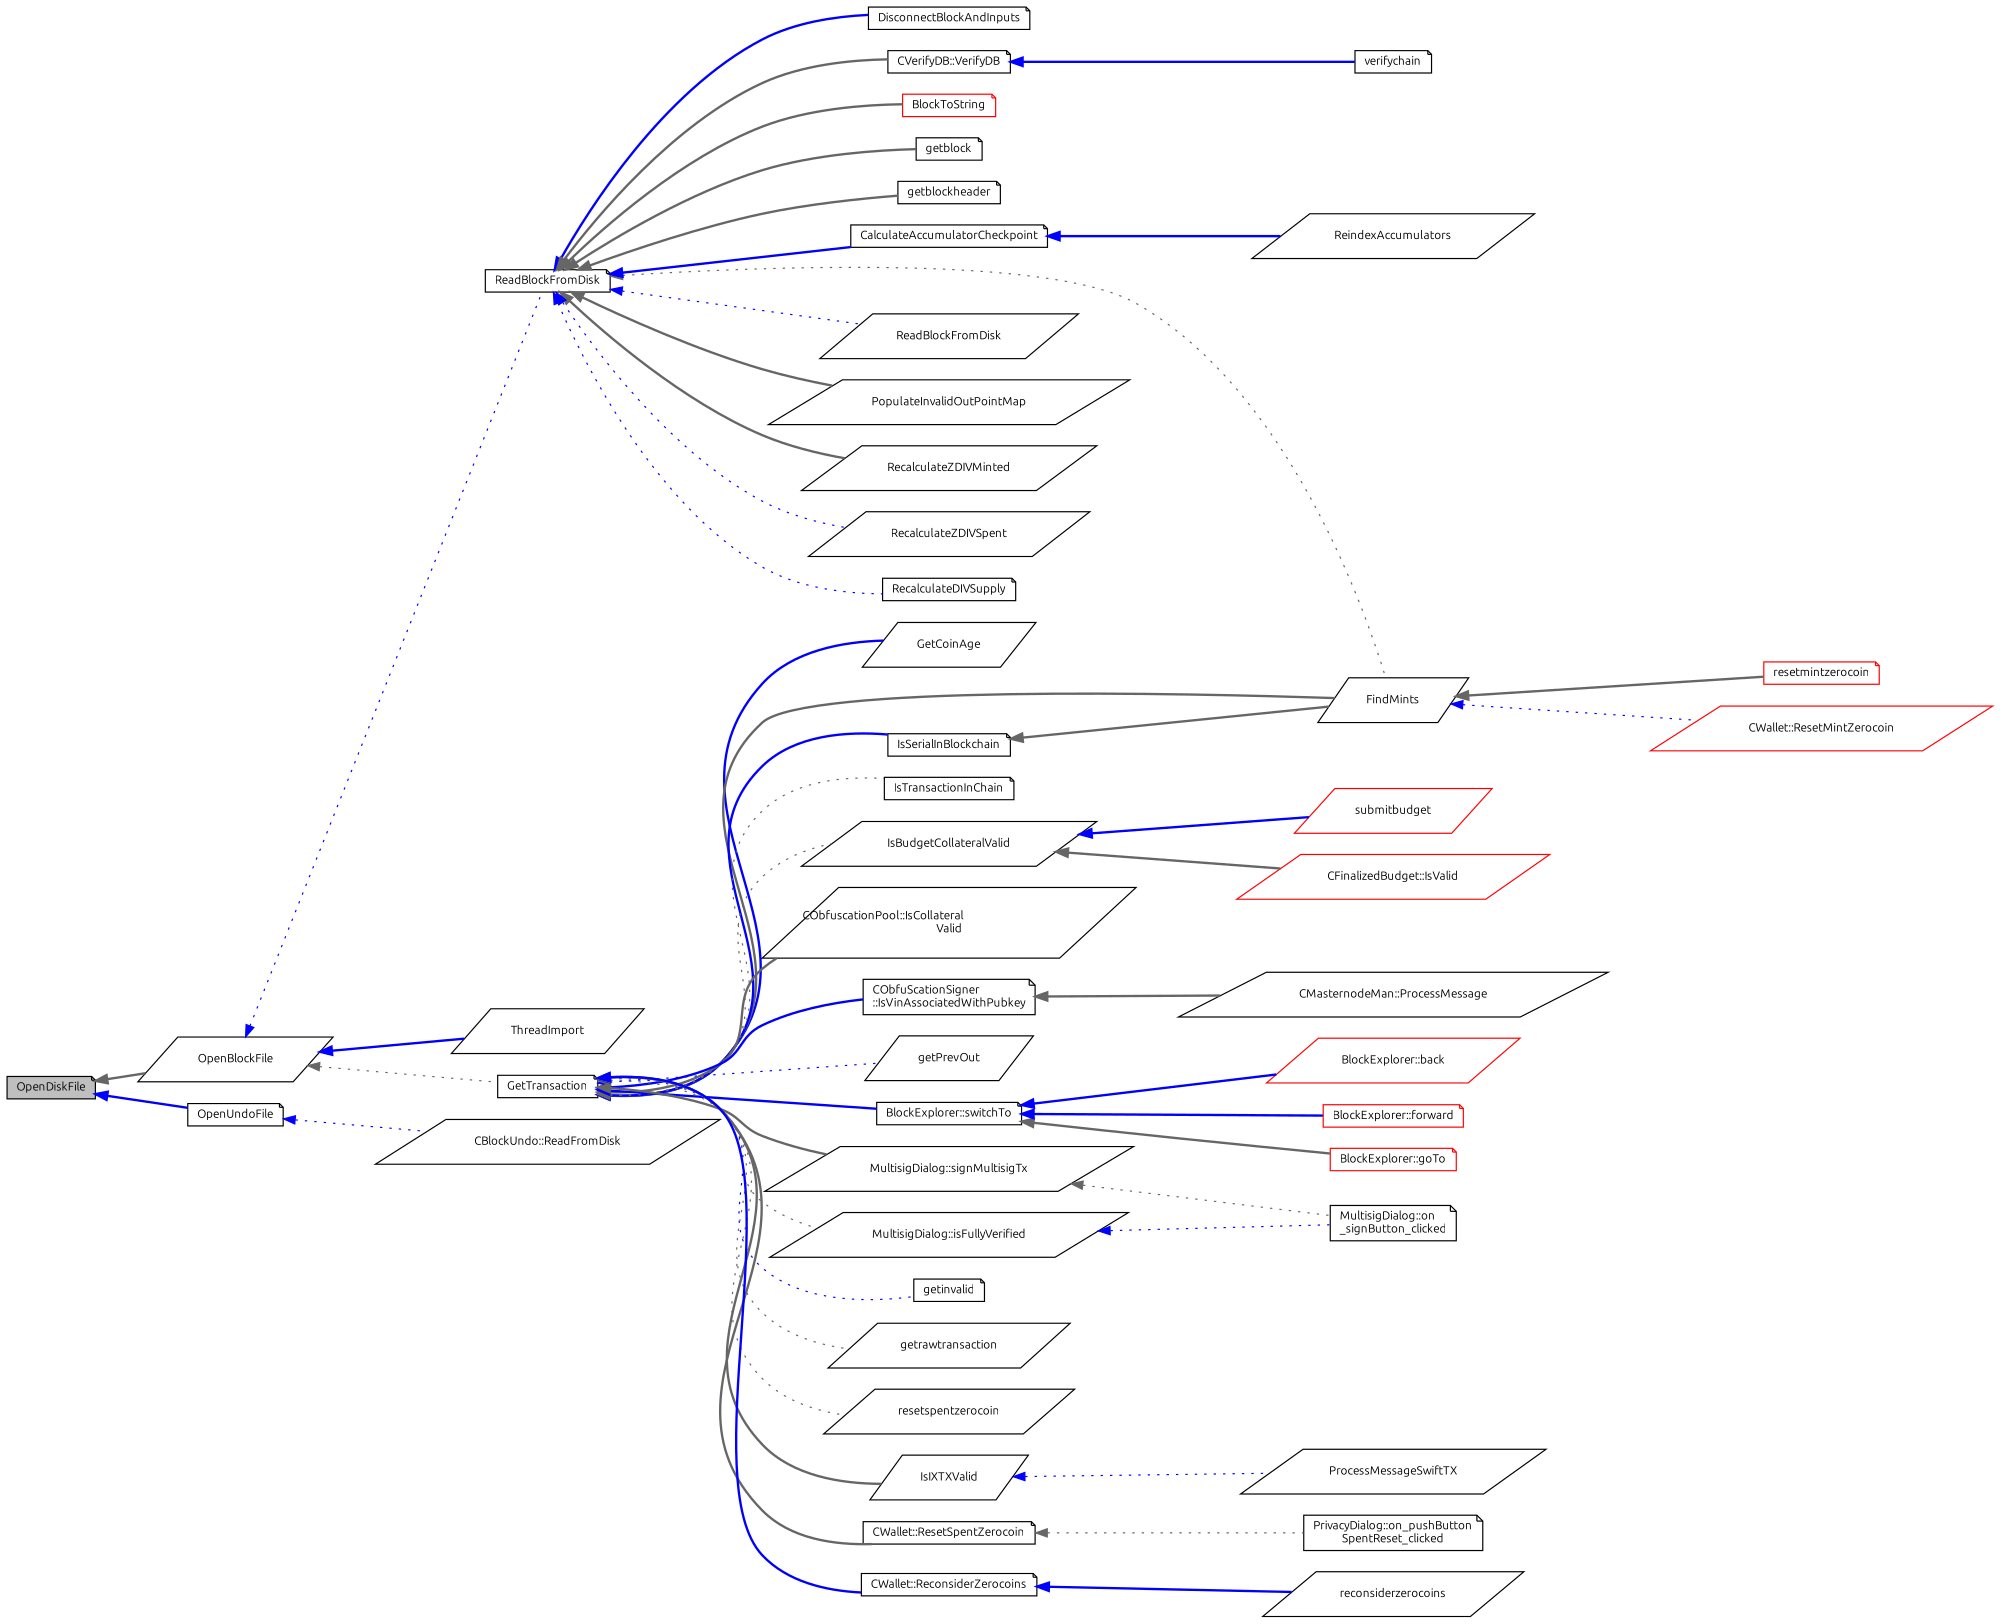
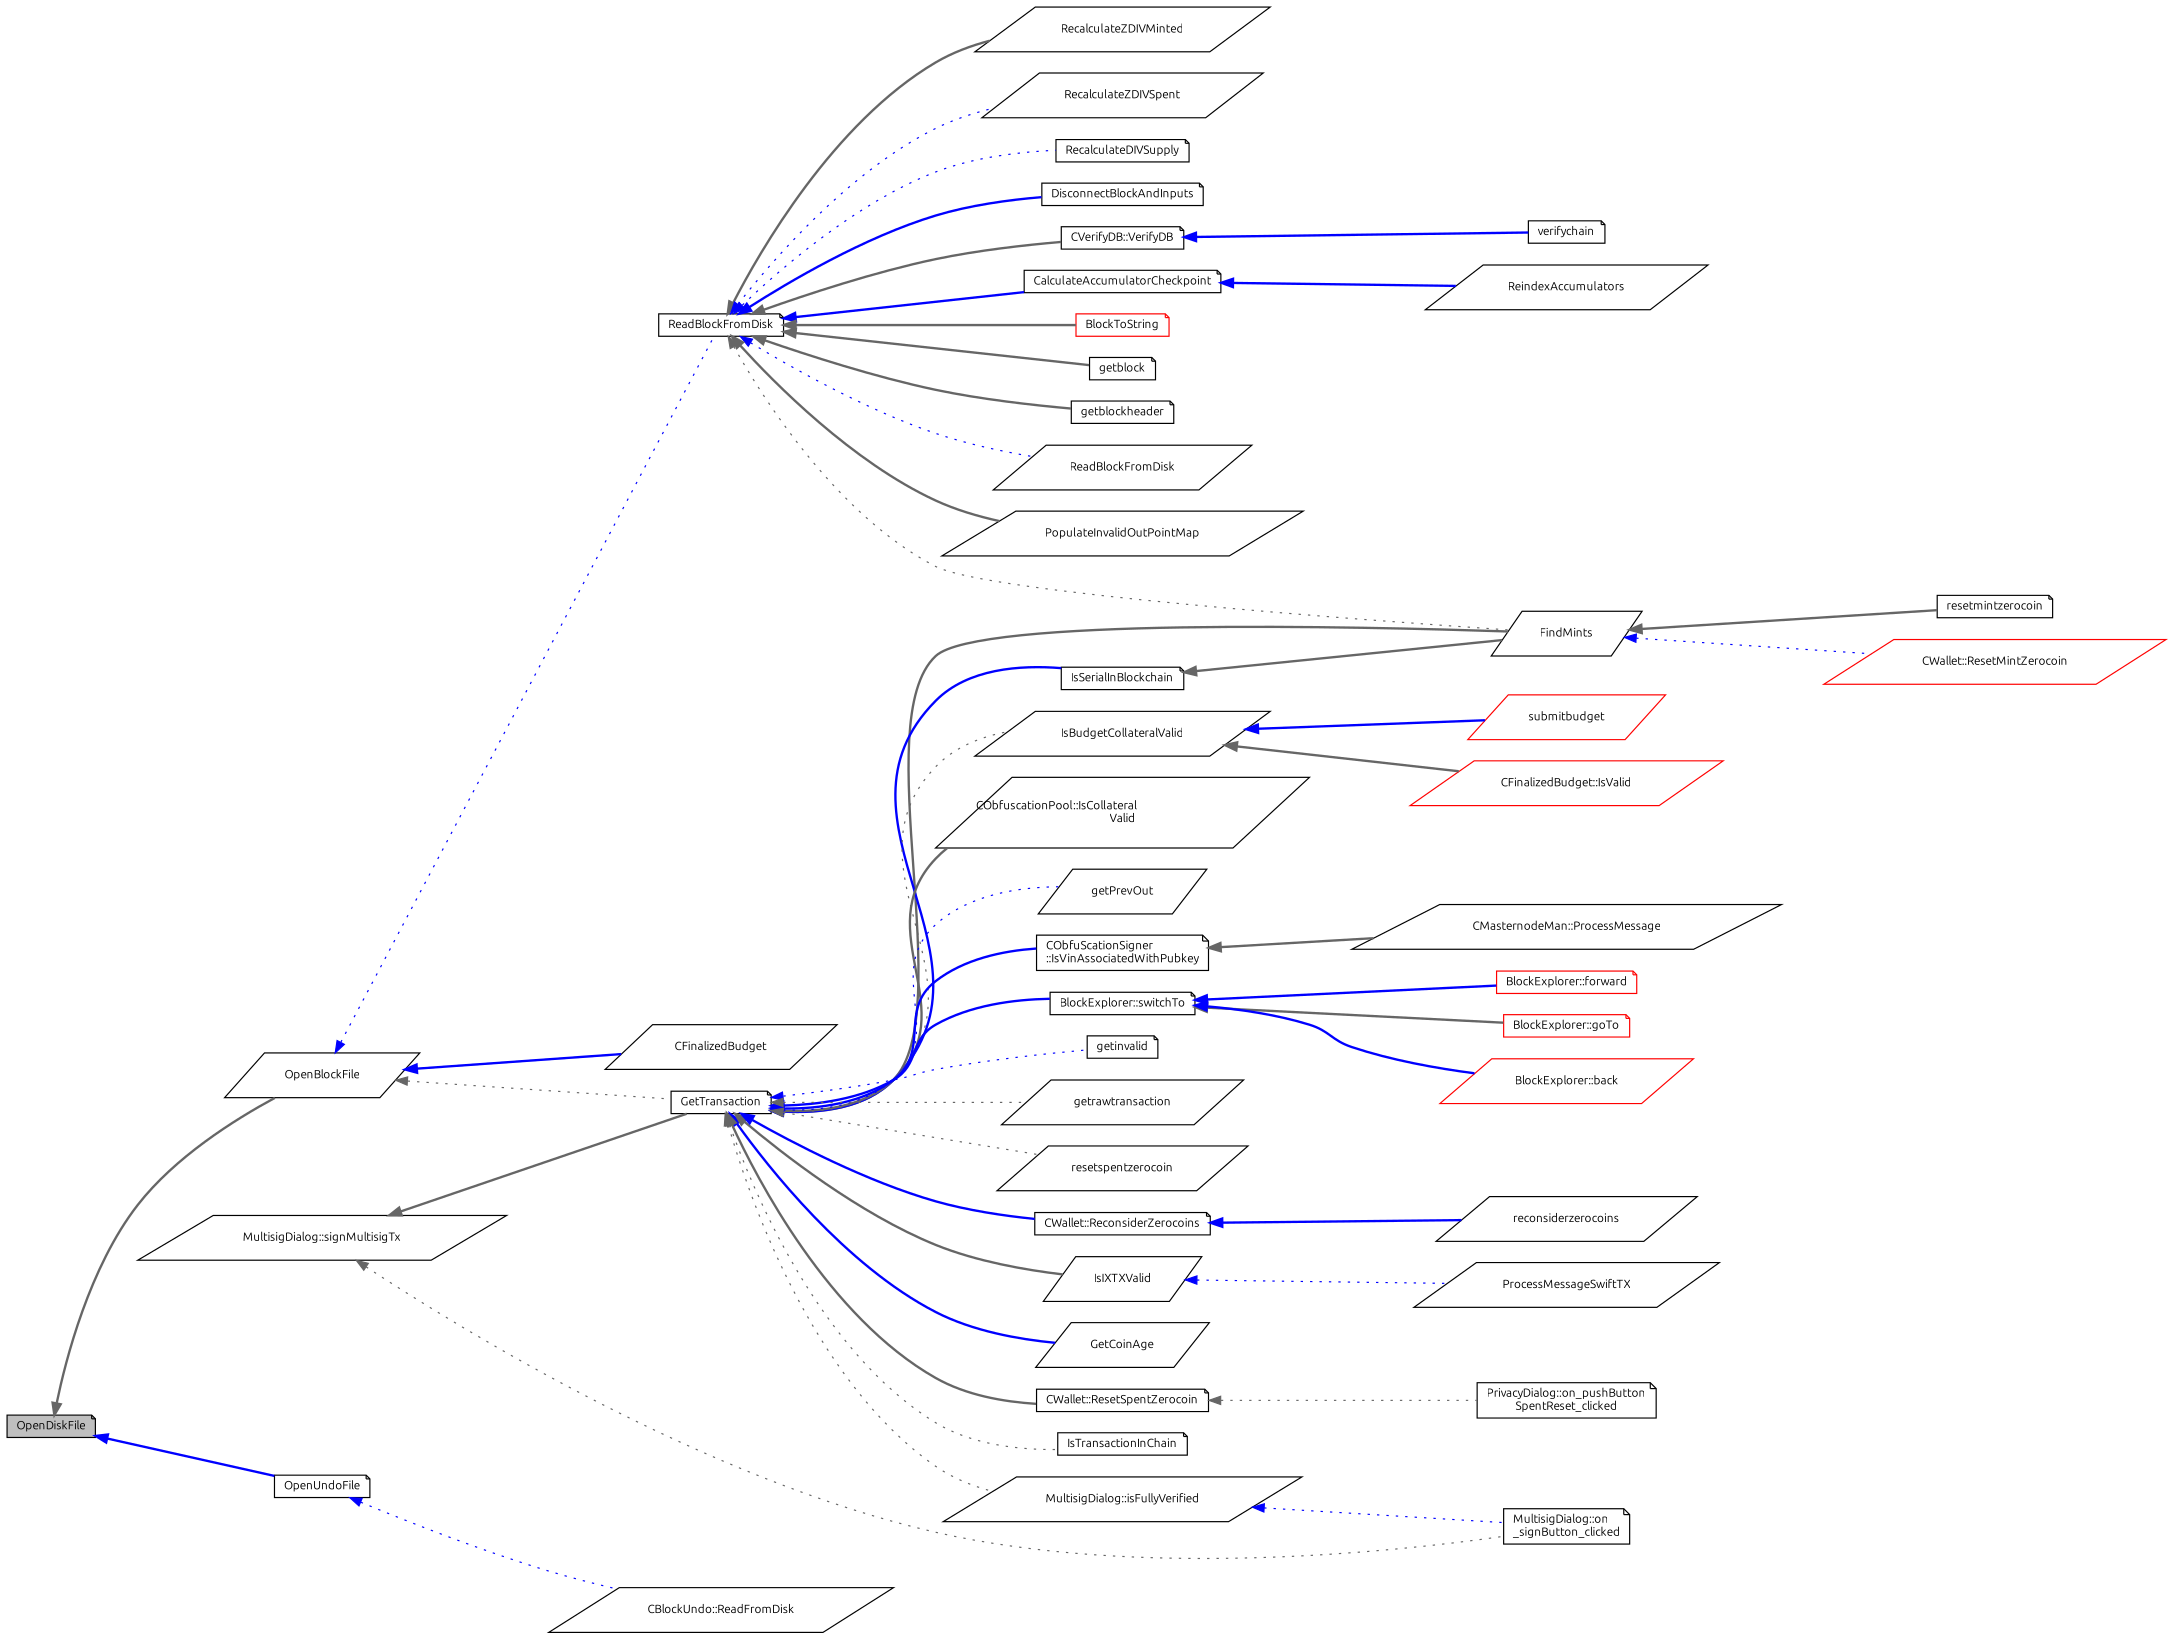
node "resetmintzerocoin": color red -> black
node "ThreadImport": label "ThreadImport" -> "CFinalizedBudget"
edge "MultisigDialog::signMultisigTx" -> "GetTransaction": reversed
